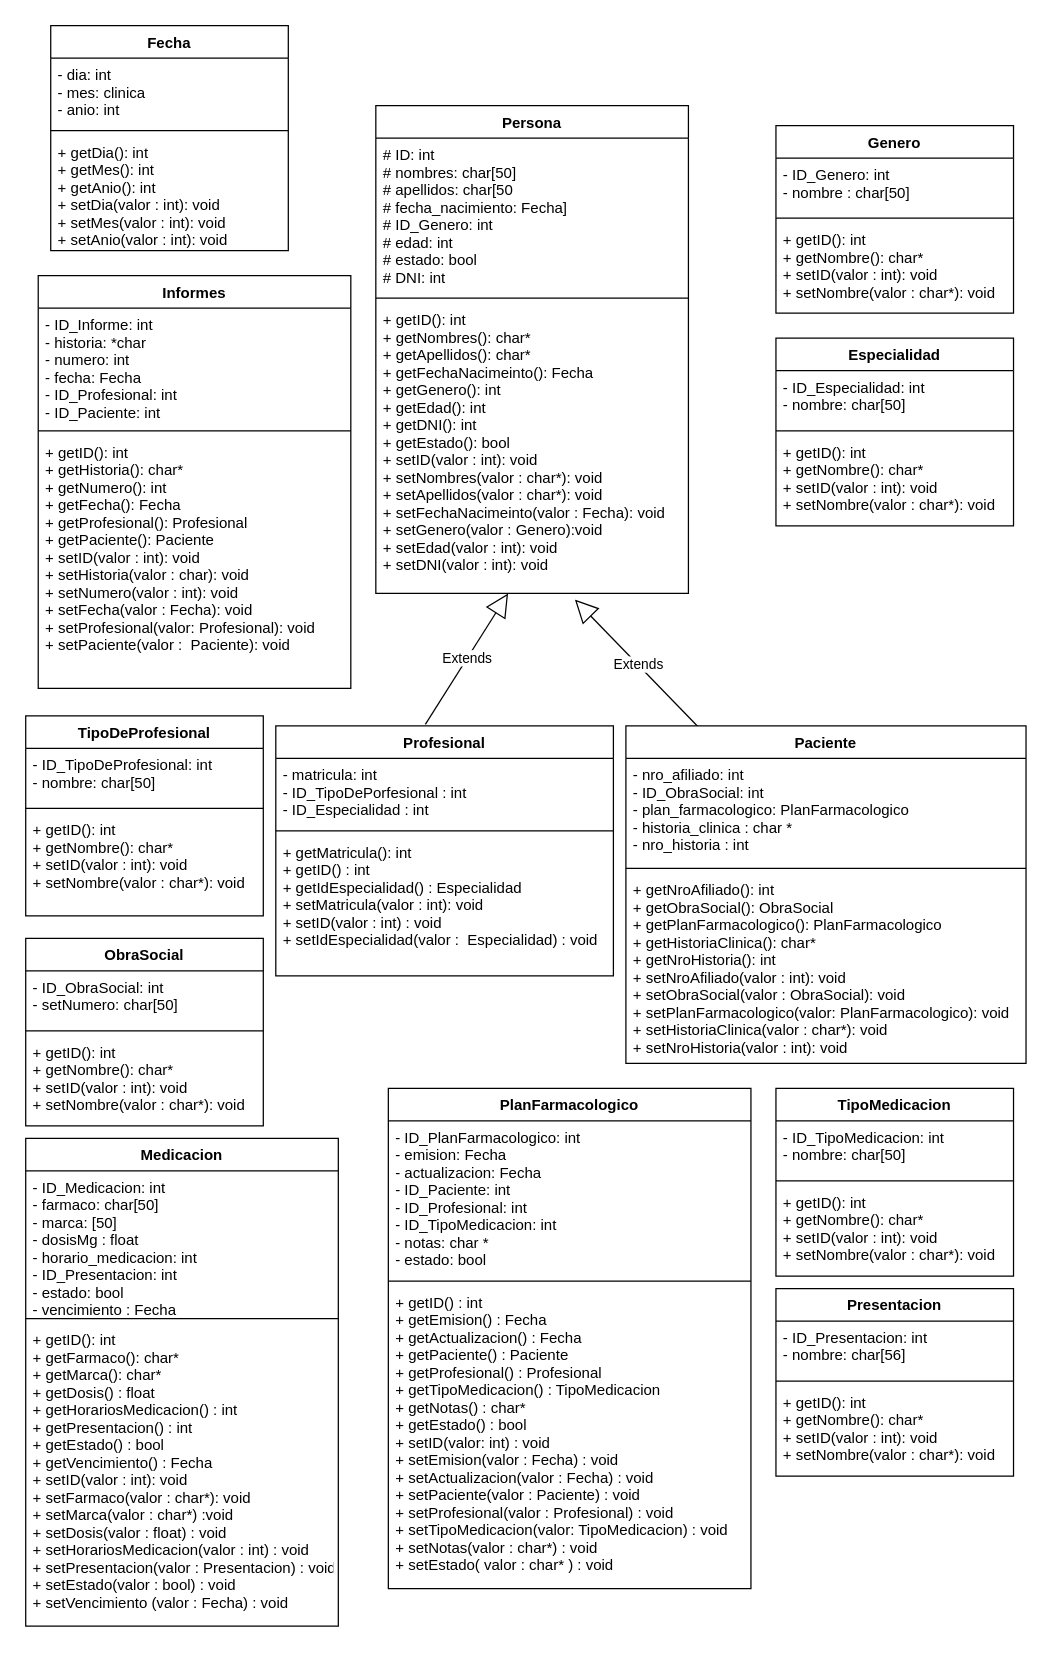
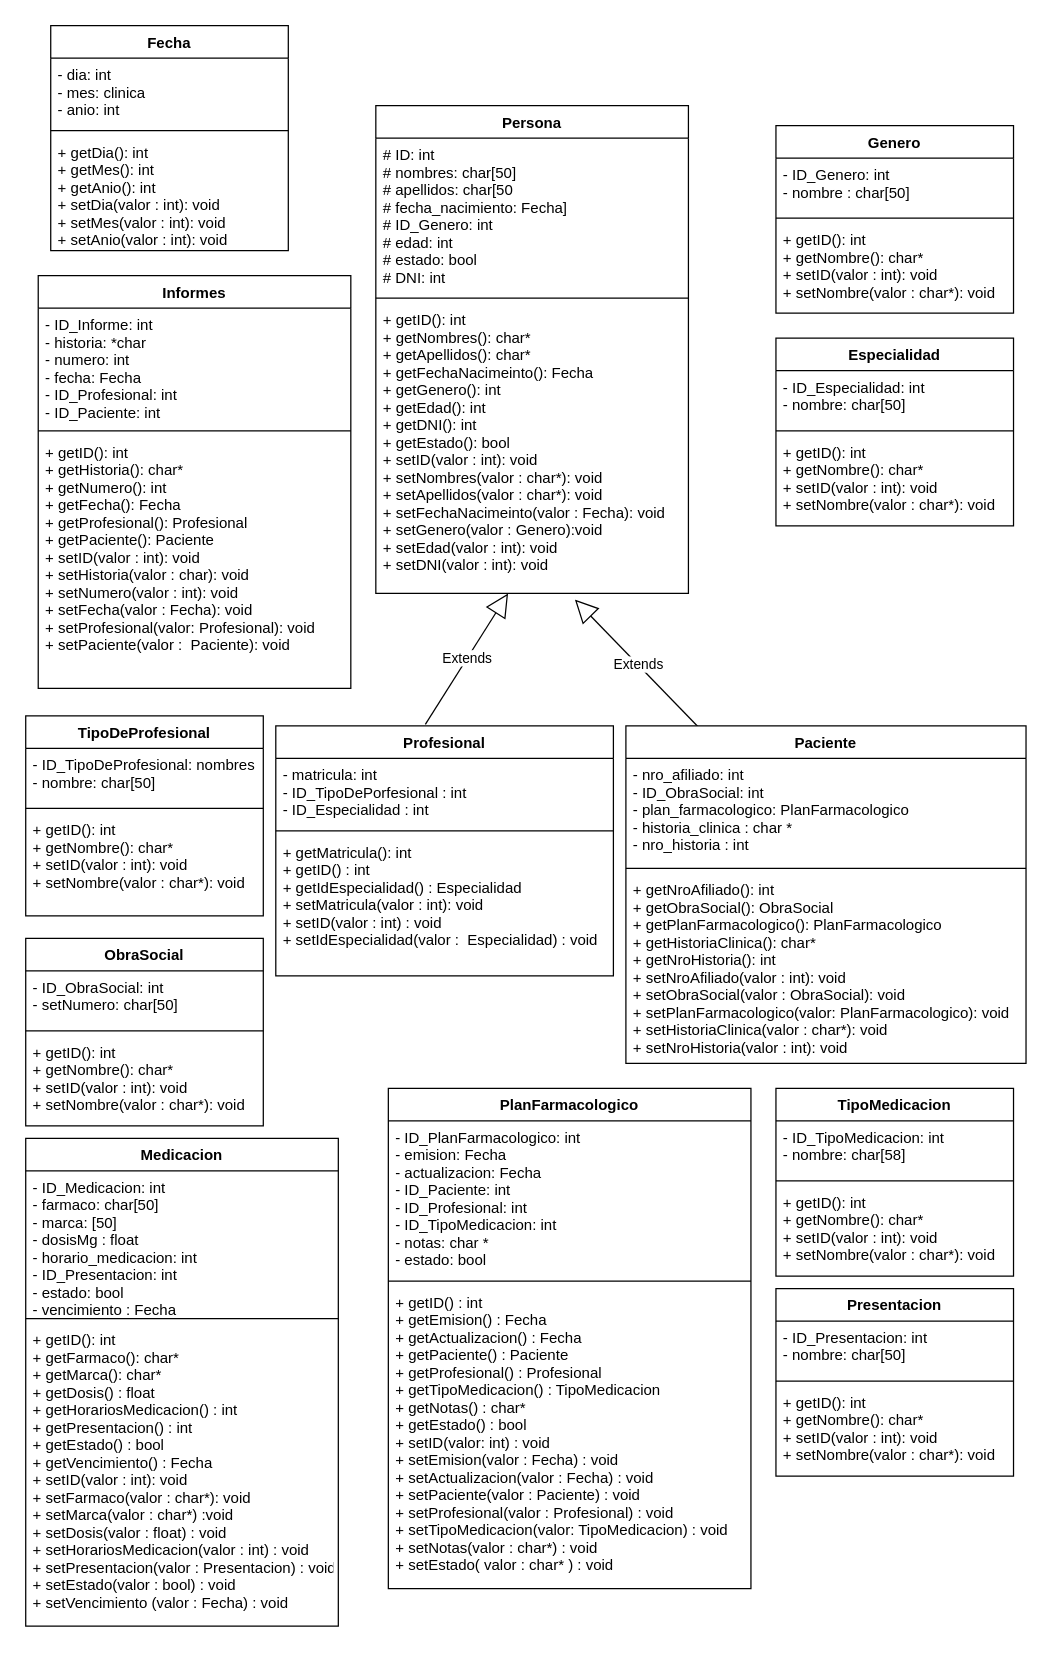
node "- ID_TipoDeProfesional: int - nombre: char[50]": label "- ID_TipoDeProfesional: int - nombre: char[50]" -> "- ID_TipoDeProfesional: nombres - nombre: char[50]"
node "- ID_TipoMedicacion: int - nombre: char[50]": label "- ID_TipoMedicacion: int - nombre: char[50]" -> "- ID_TipoMedicacion: int - nombre: char[58]"
node "- ID_Presentacion: int - nombre: char[56]": label "- ID_Presentacion: int - nombre: char[56]" -> "- ID_Presentacion: int - nombre: char[50]"
